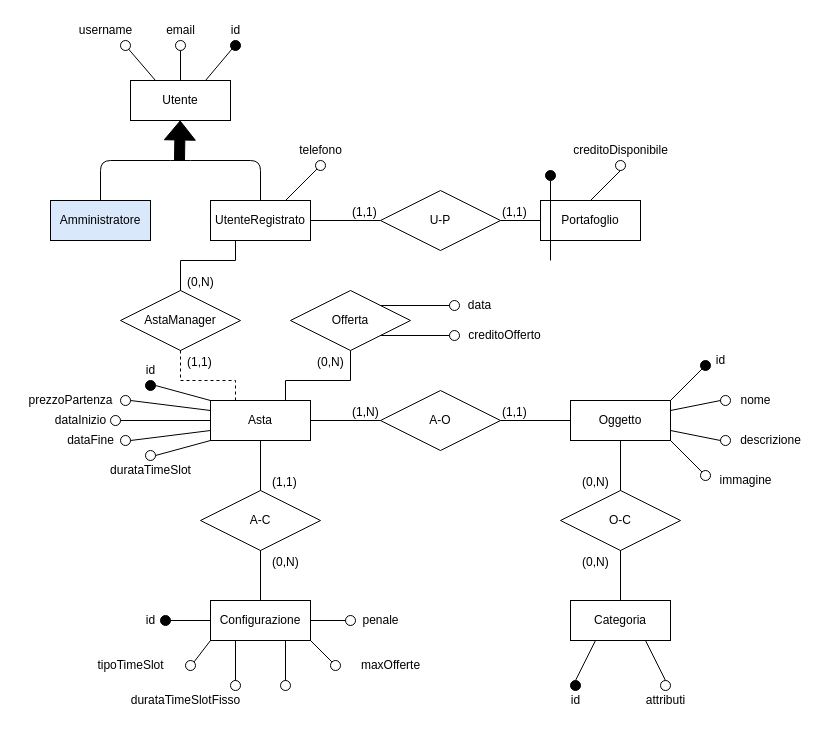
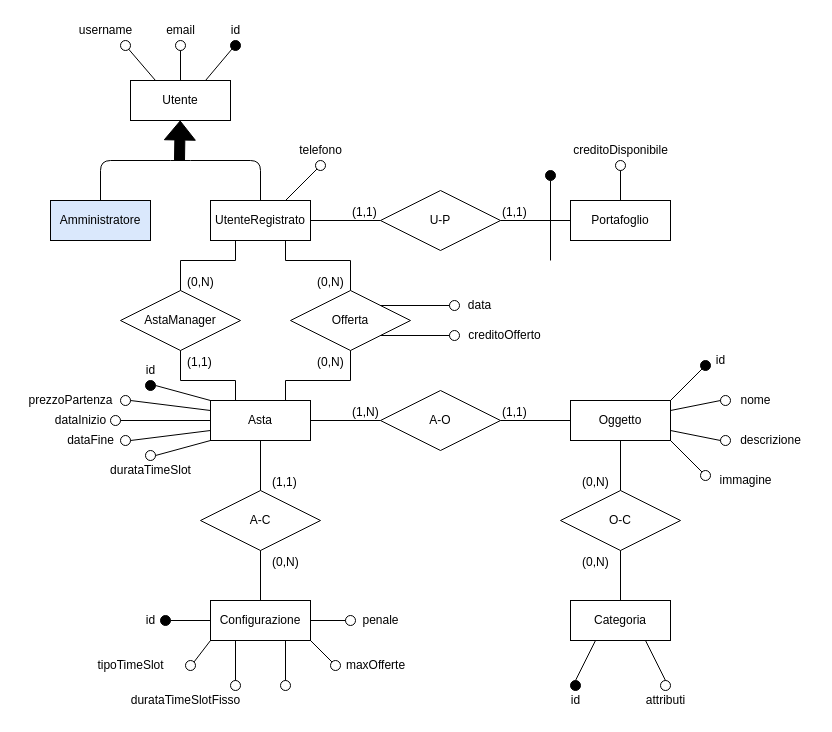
node "Portafoglio": moved (591, 221) -> (621, 221)
edge "UtenteRegistrato" -- "Offerta": added, label "(0,N)"
edge "AstaManager" -- "Asta": style dashed -> solid
node "maxOfferte": moved (391, 666) -> (376, 666)
